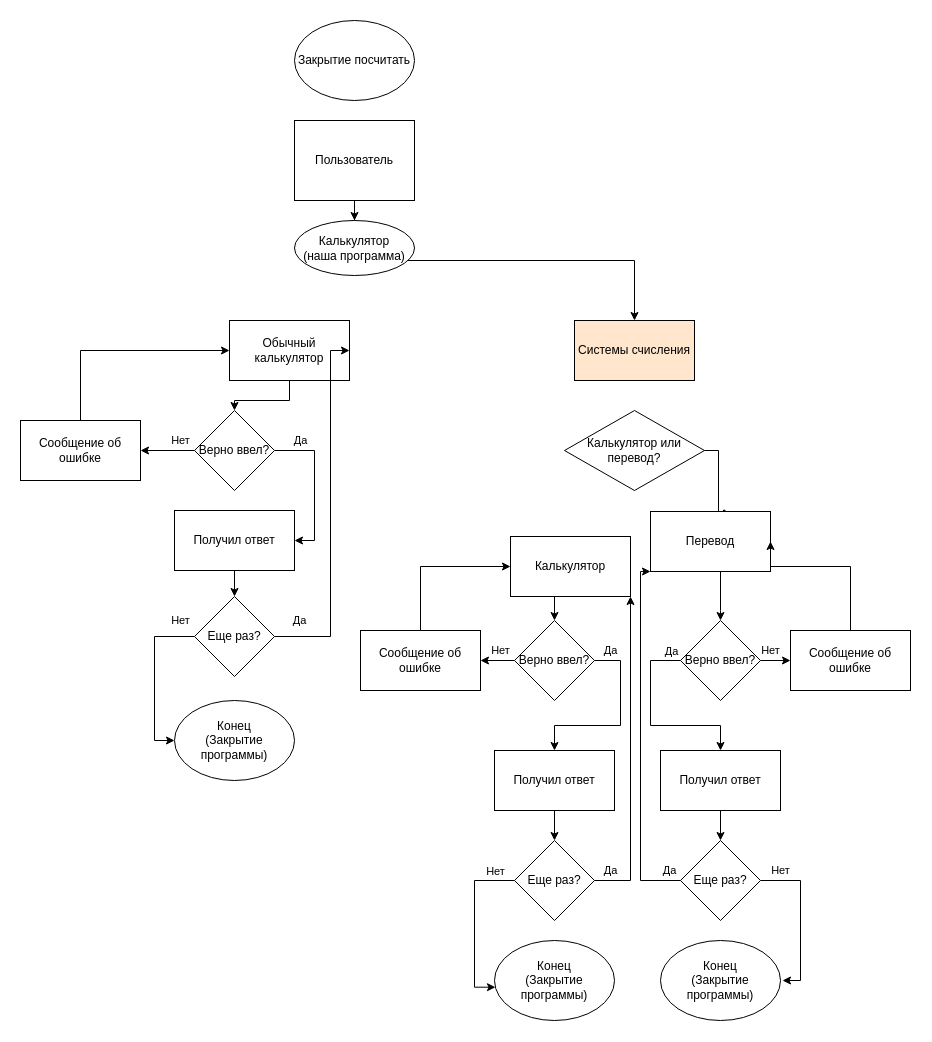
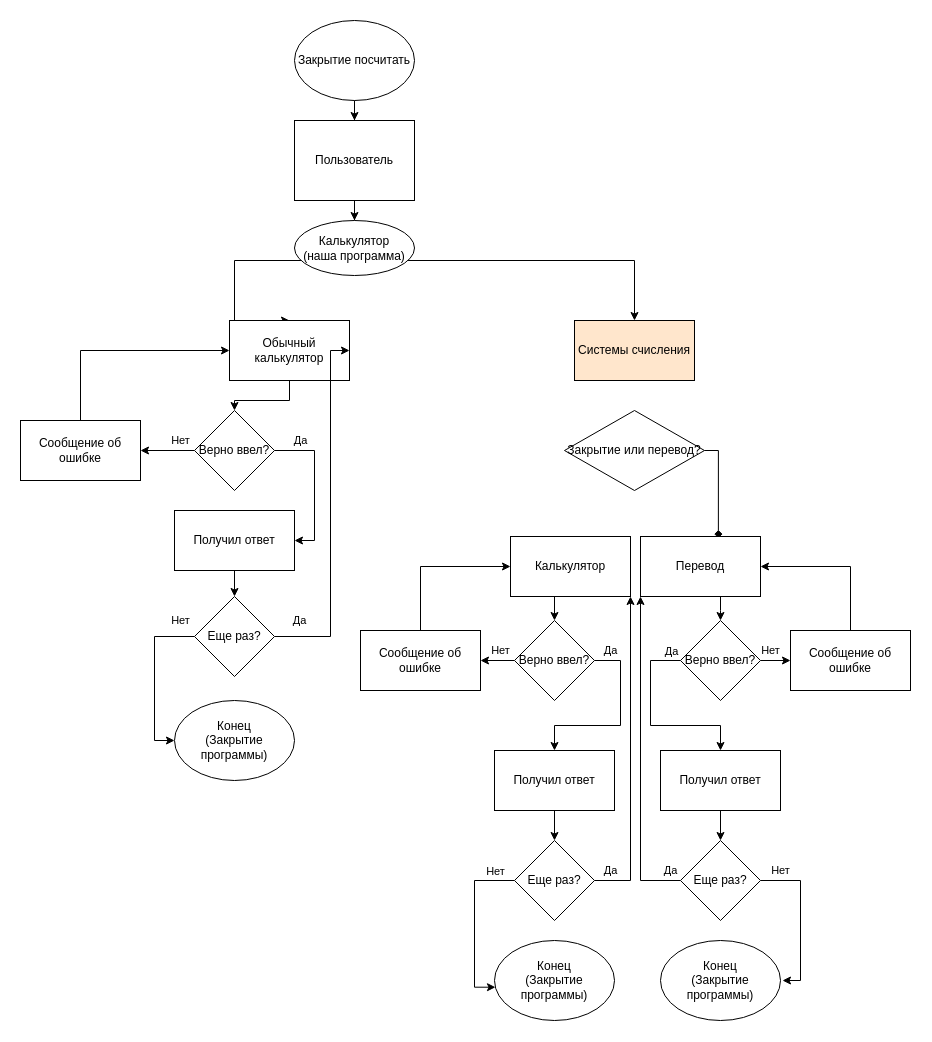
edge "Закрытие посчитать" -> "Пользователь": added
edge "Калькулятор (наша программа)" -> "Обычный калькулятор": added
node "Калькулятор или перевод?": label "Калькулятор или перевод?" -> "Закрытие или перевод?"
node "Перевод": moved (711, 542) -> (701, 567)
